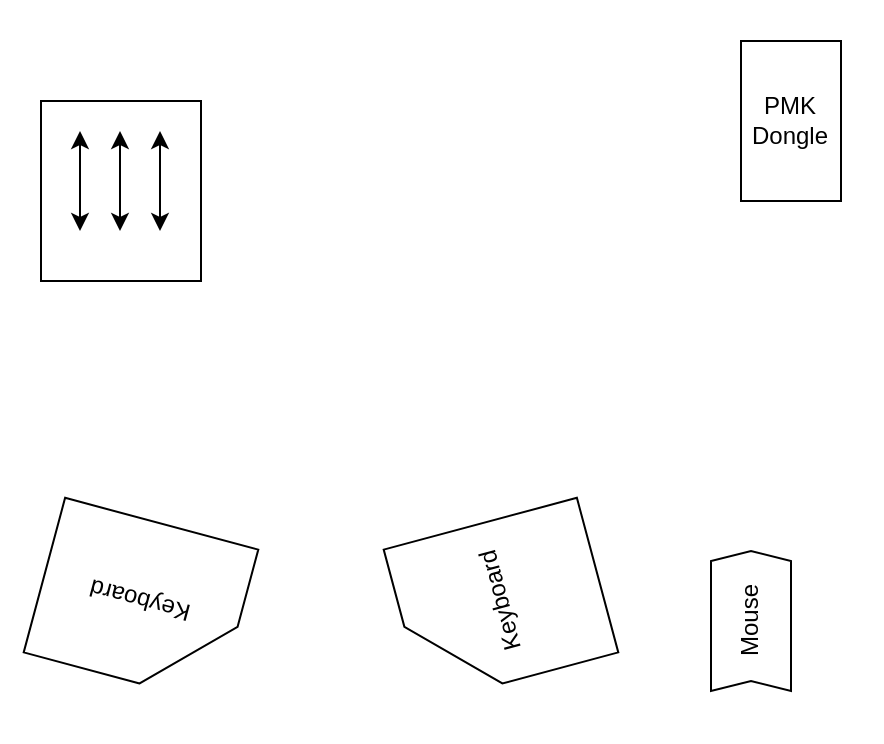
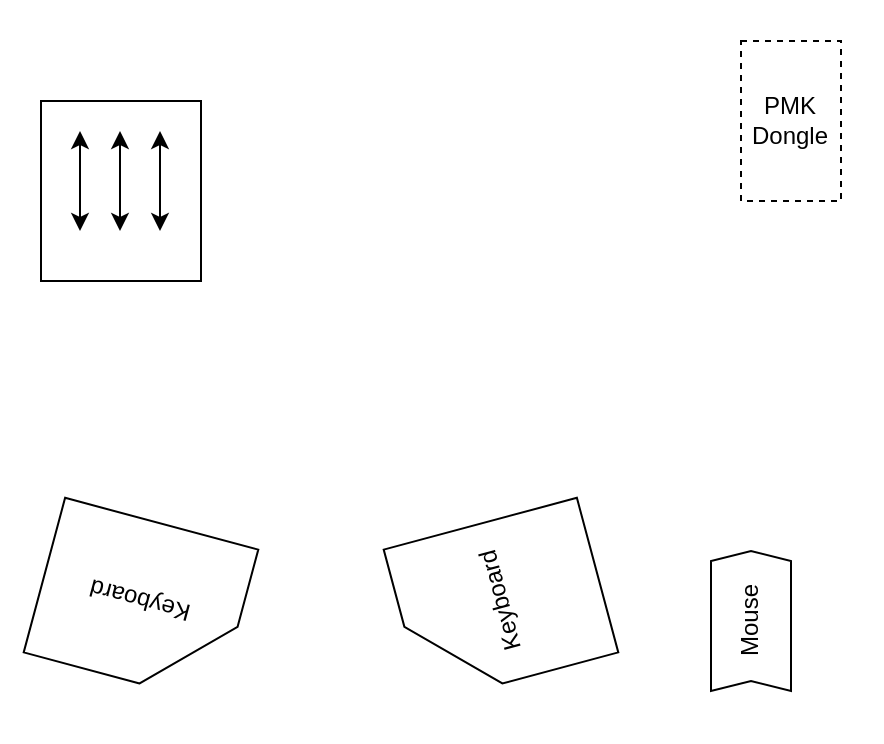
node "PMK Dongle": style solid -> dashed
